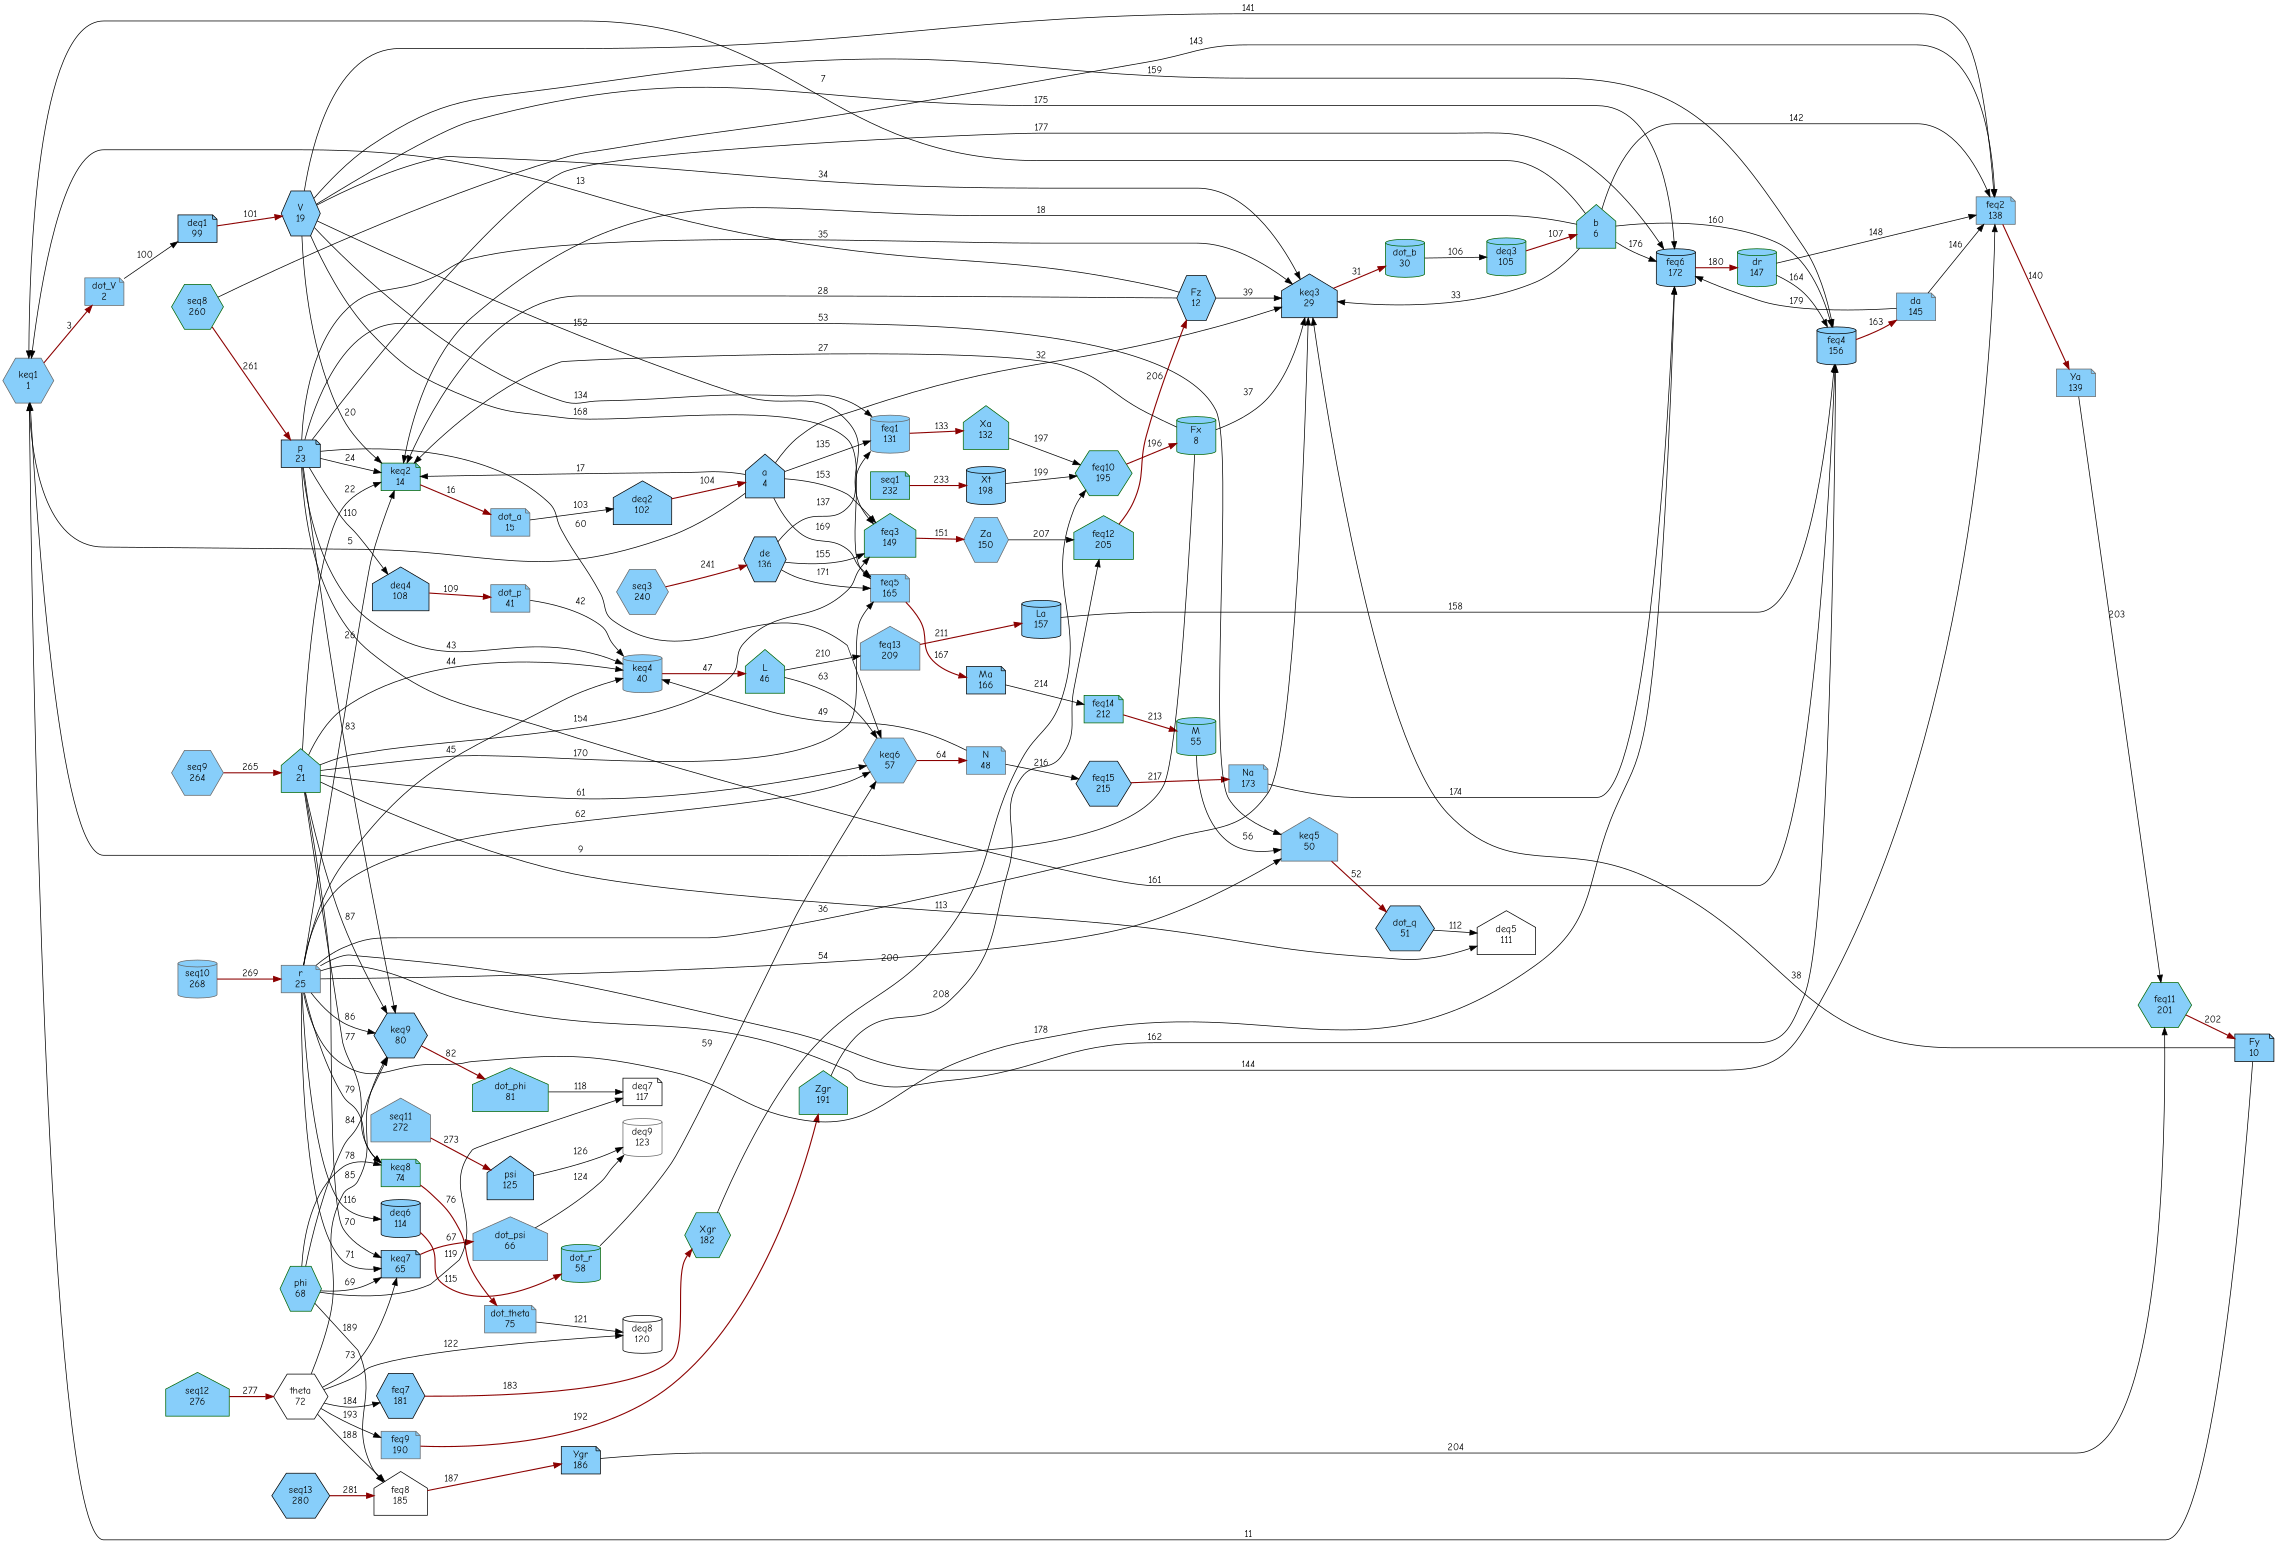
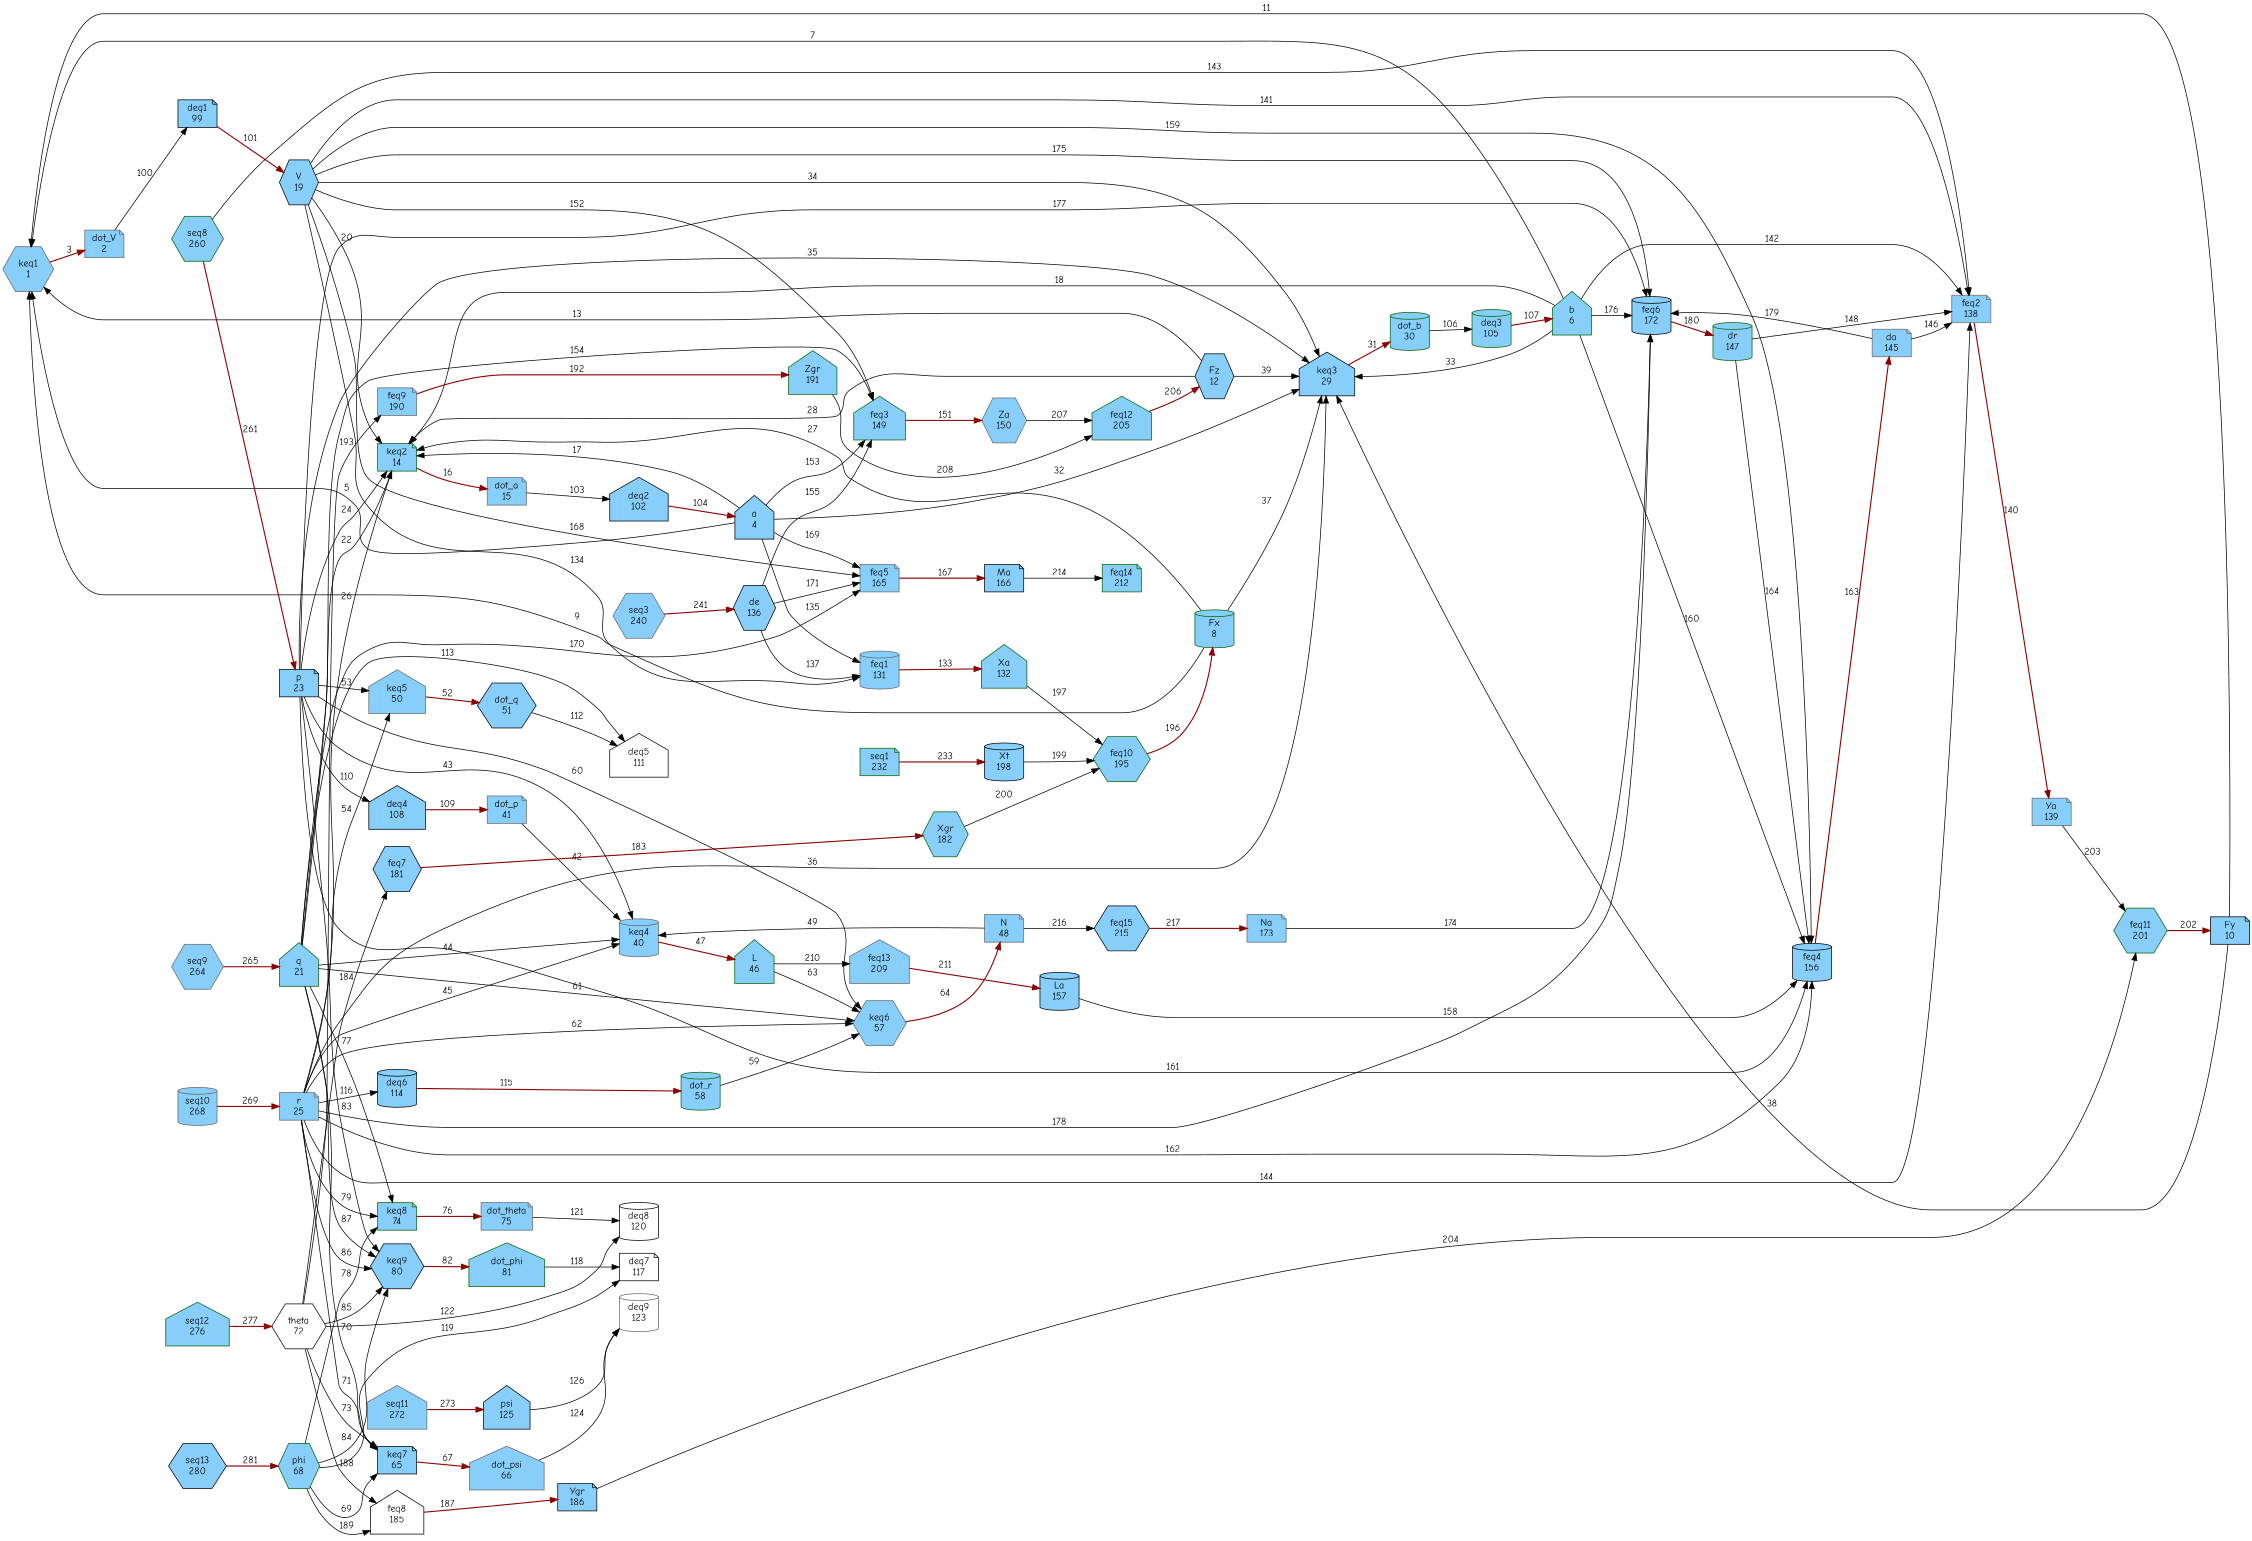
node "M 55": removed
edge "seq13 280" -> "feq8 185": now "seq13 280" -> "phi 68"
